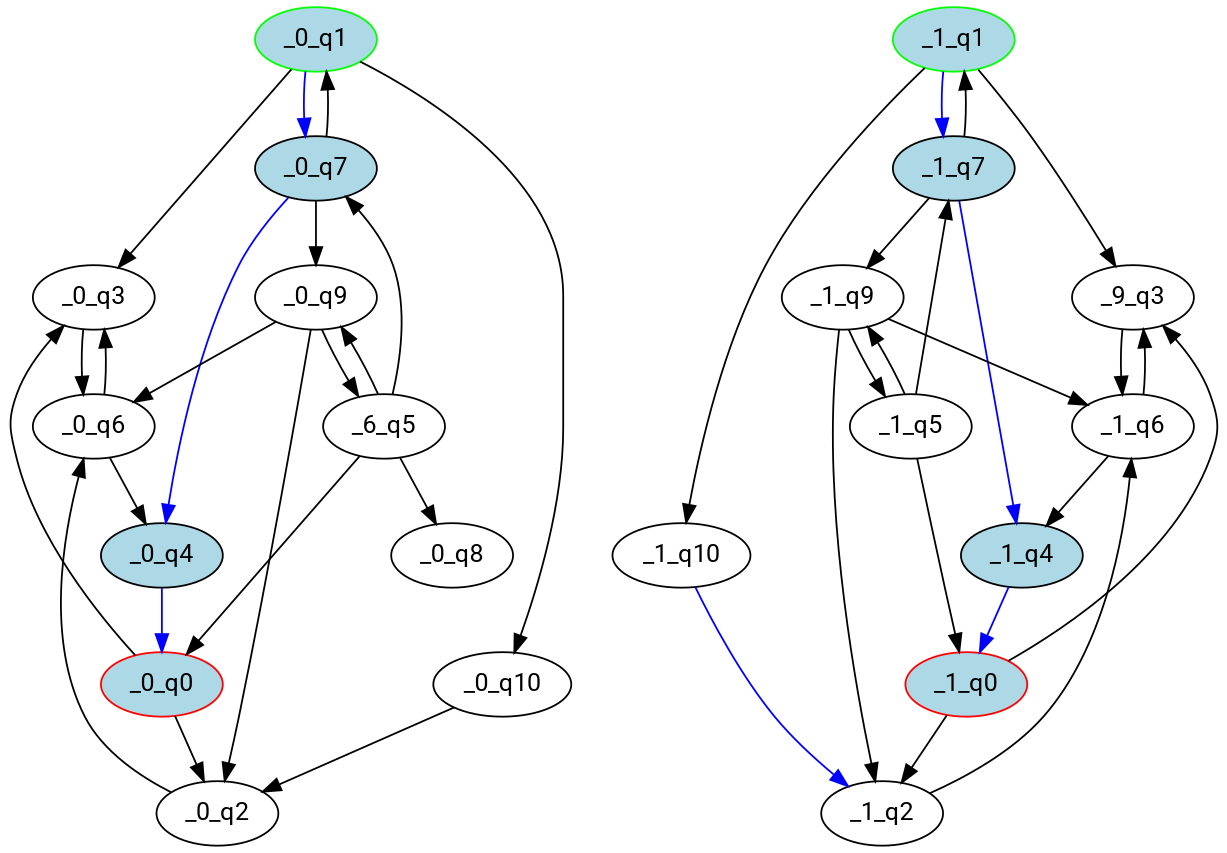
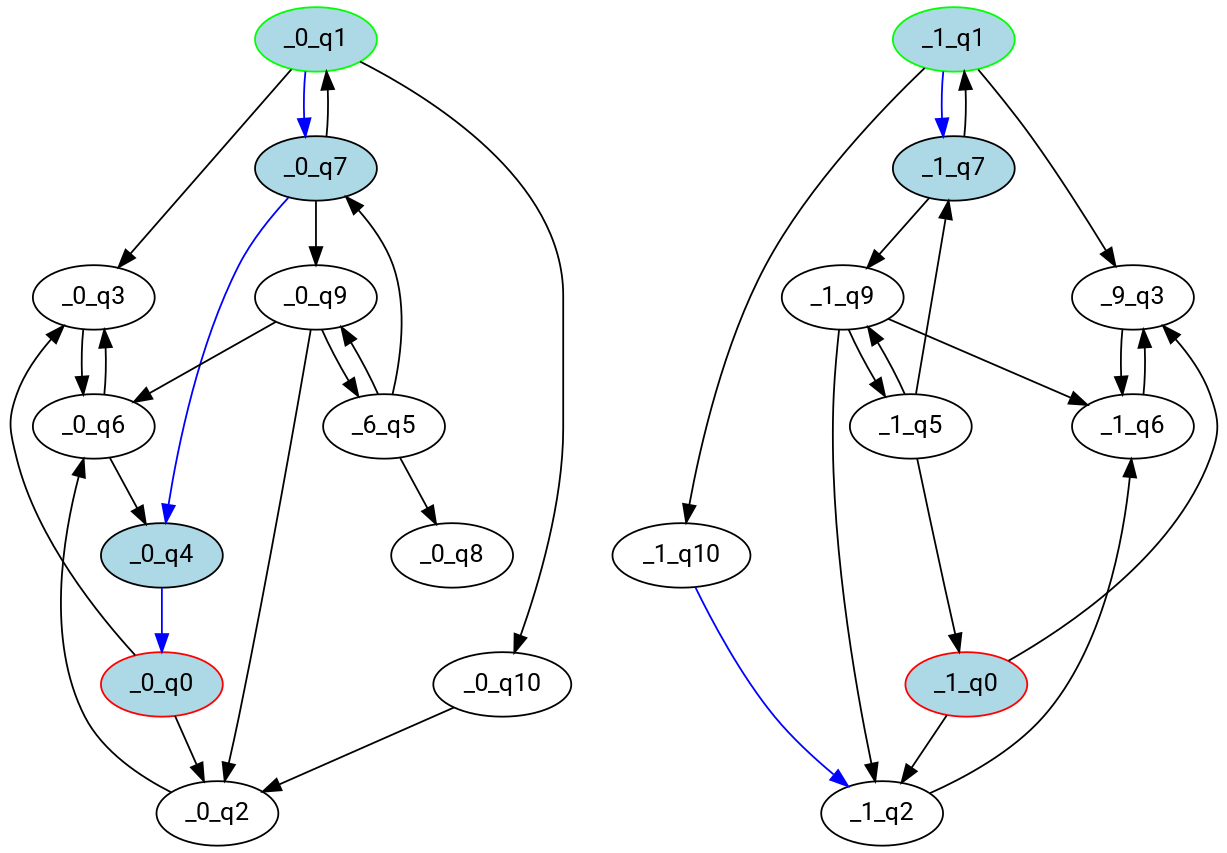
edge "_6_q5" -> "_0_q0": removed
node "_1_q4": removed
